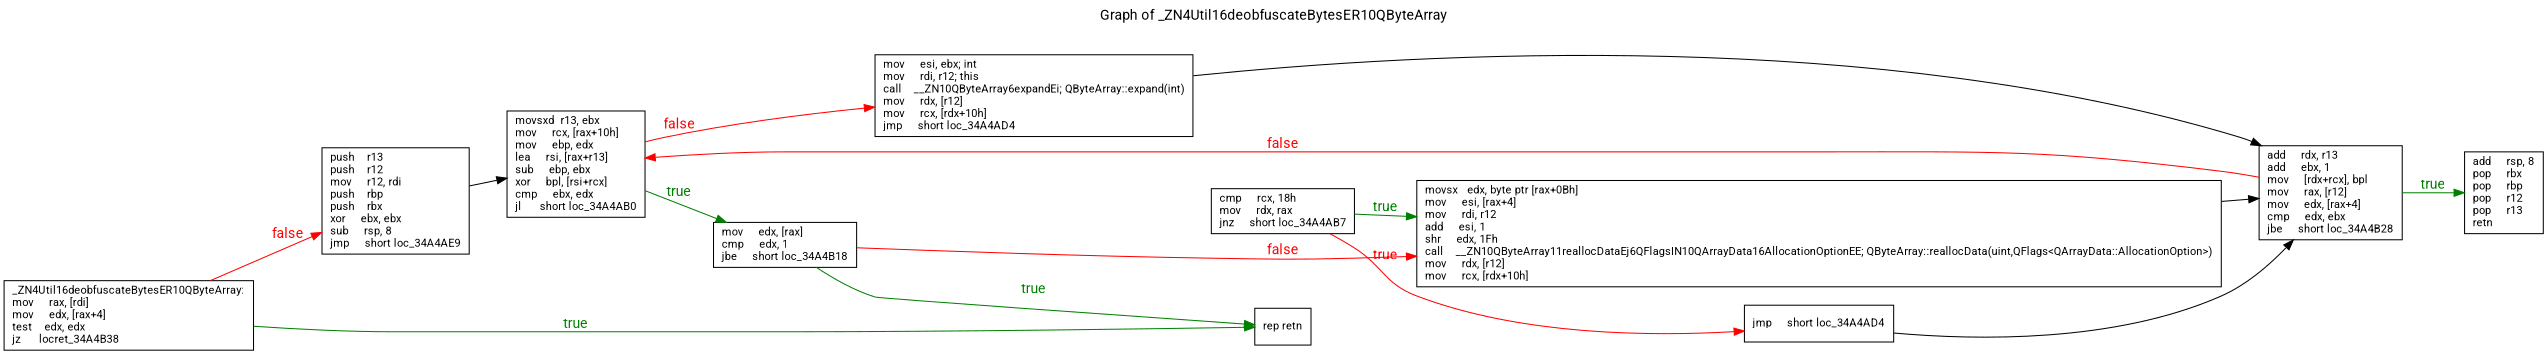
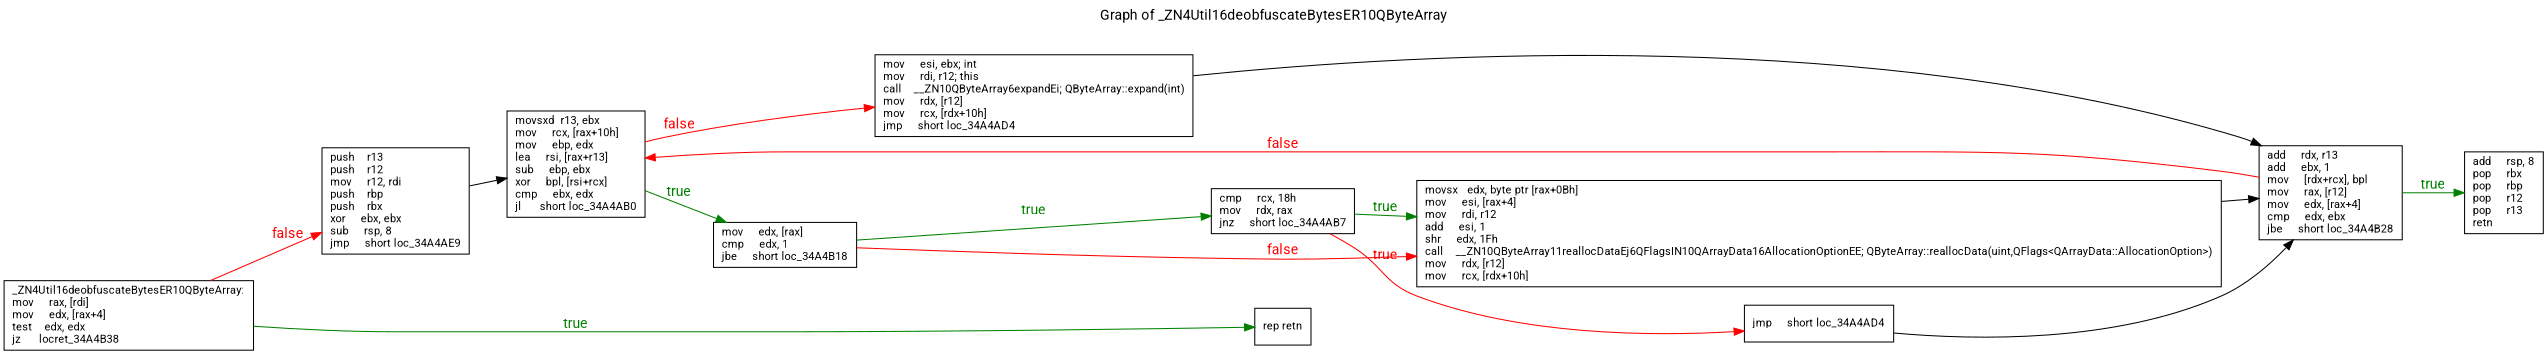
edge "mov     edx, [rax] cmp     edx, 1 jbe     short loc_34A4B18" -> "rep retn": now "mov     edx, [rax] cmp     edx, 1 jbe     short loc_34A4B18" -> "cmp     rcx, 18h mov     rdx, rax jnz     short loc_34A4AB7"
